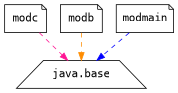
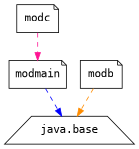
edge "modc" -> "java.base": now "modc" -> "modmain"
